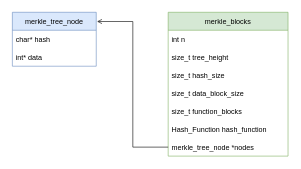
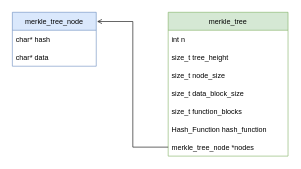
node "merkle_blocks": label "merkle_blocks" -> "merkle_tree"
node "int* data": label "int* data" -> "char* data"
node "size_t hash_size": label "size_t hash_size" -> "size_t node_size"
